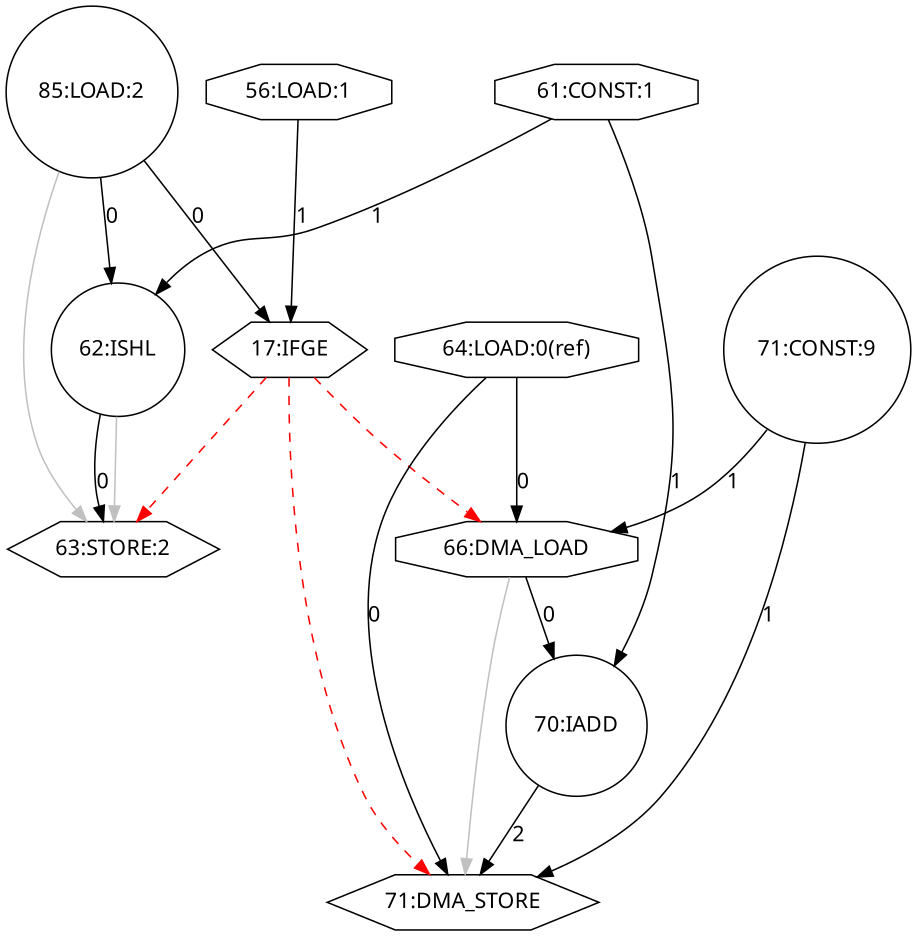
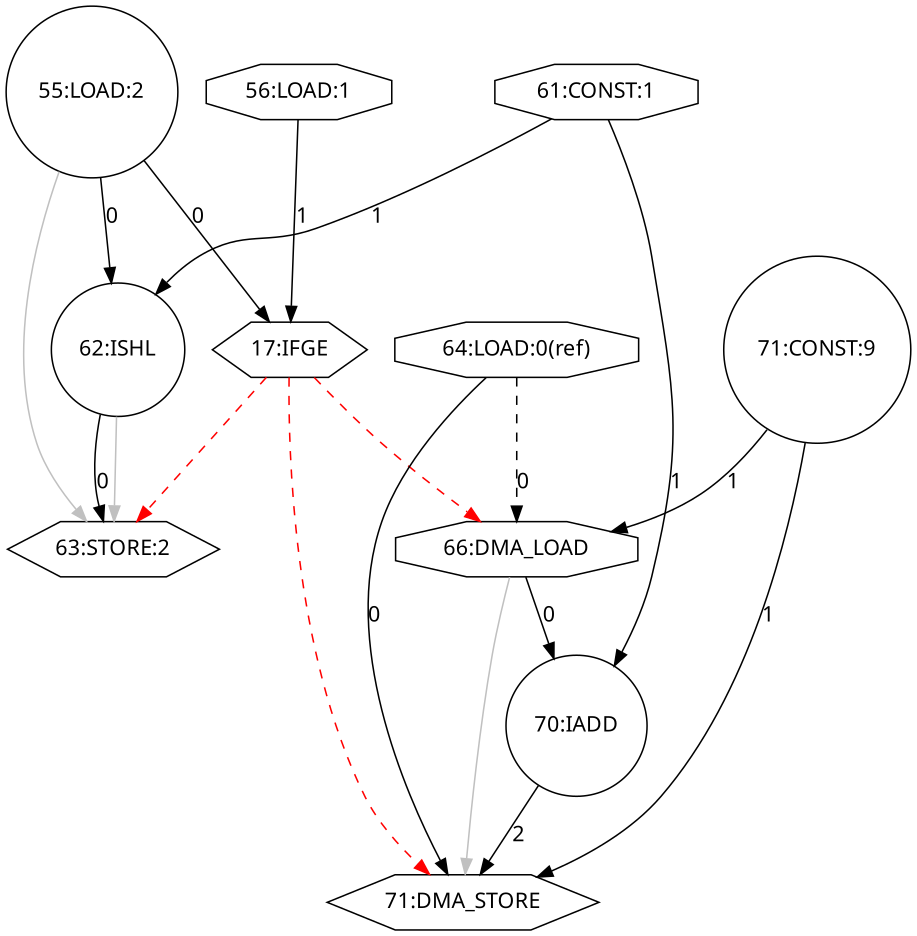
node "85:LOAD:2": label "85:LOAD:2" -> "55:LOAD:2"
edge "64:LOAD:0(ref)" -> "66:DMA_LOAD": style solid -> dashed
